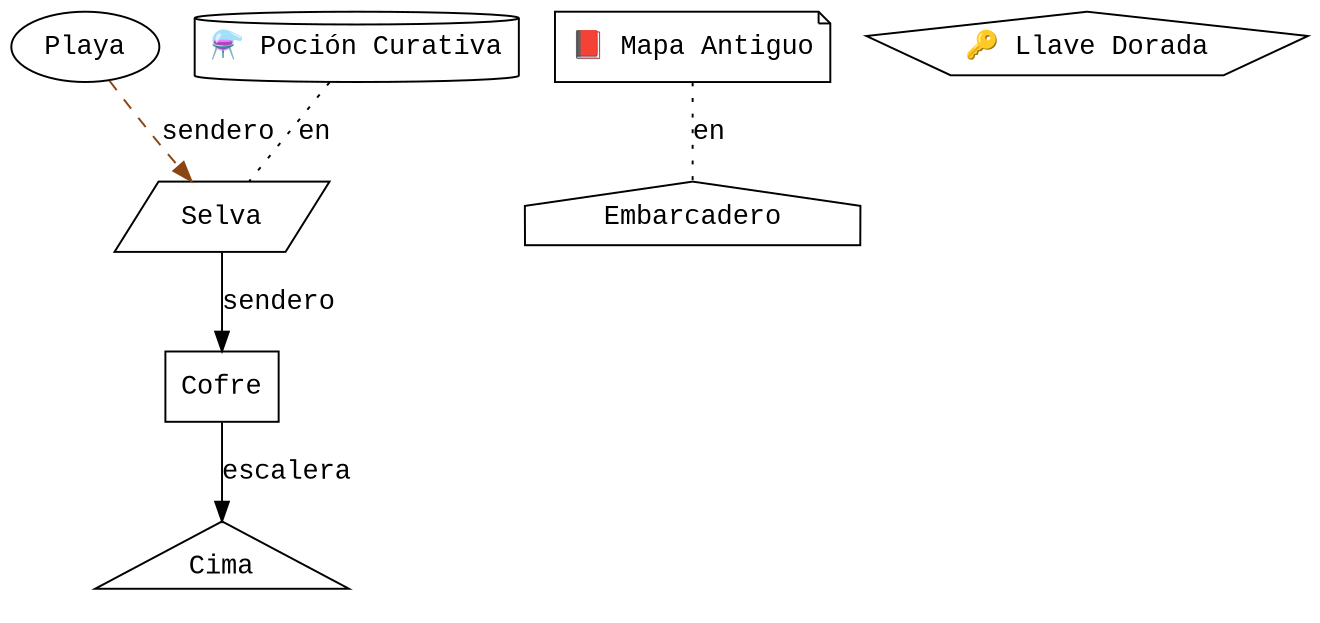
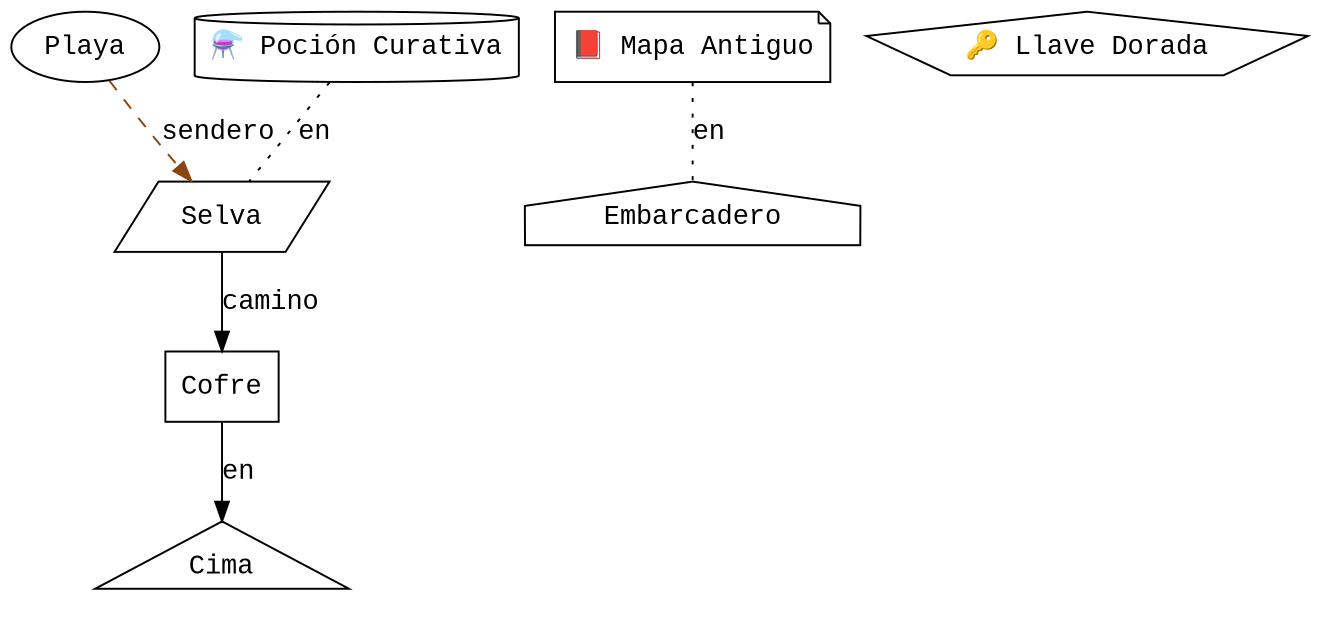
edge "Selva" -> "Cofre": label "sendero" -> "camino"
edge "Cofre" -> "Cima": label "escalera" -> "en"
